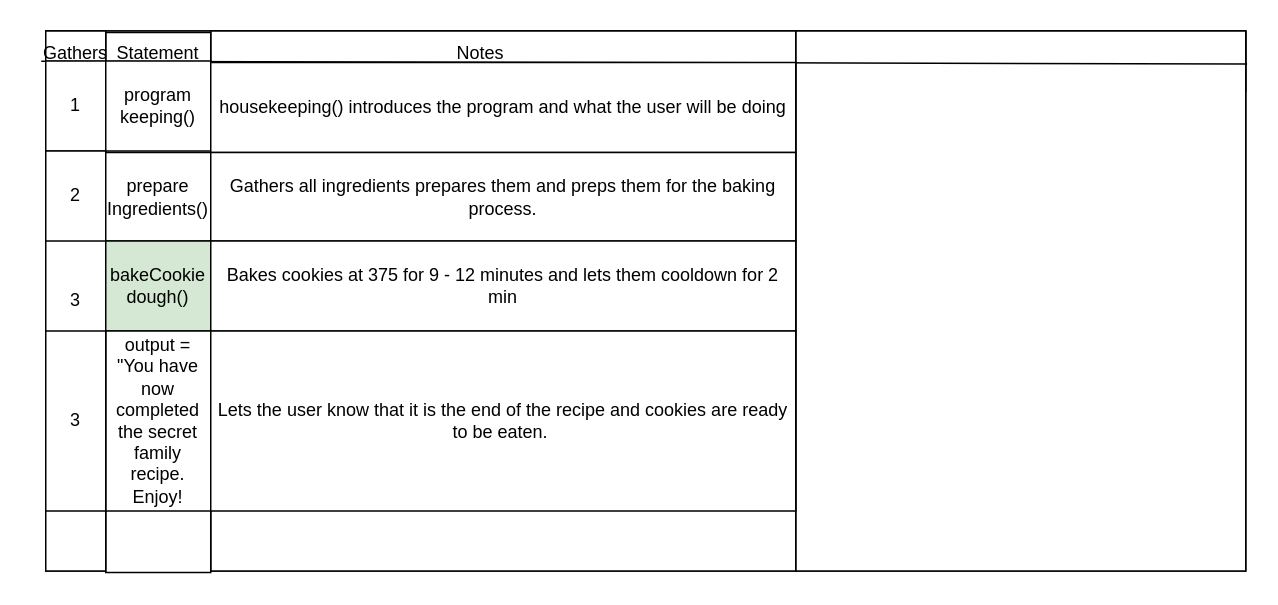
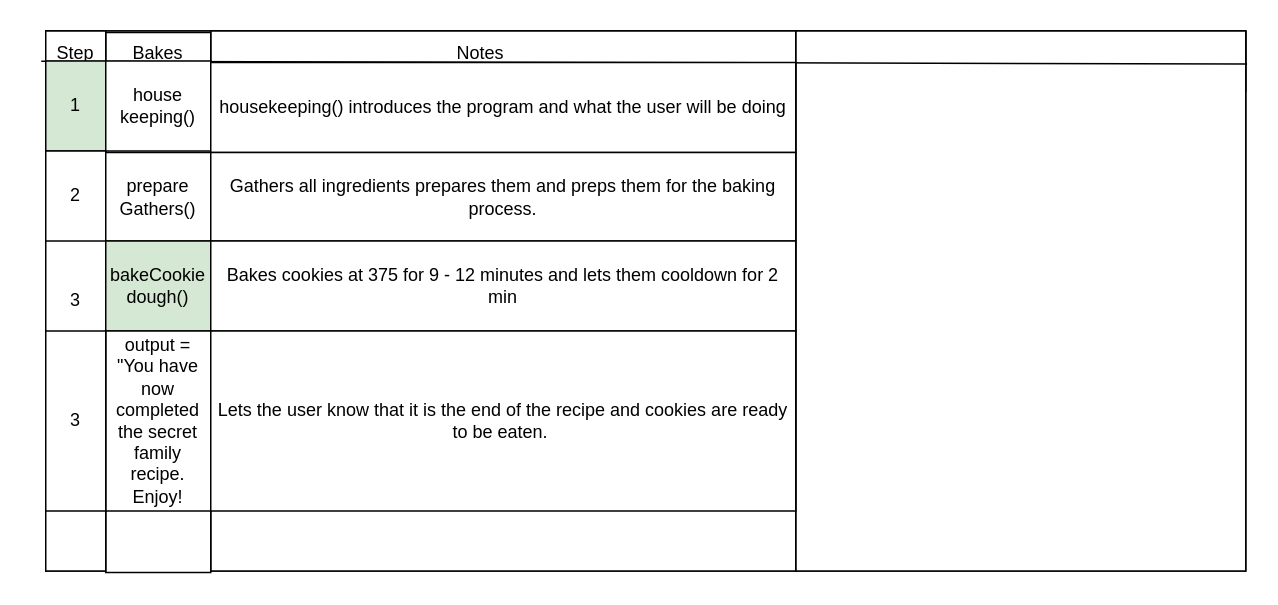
node "Gathers": label "Gathers" -> "Step"
node "Statement": label "Statement" -> "Bakes"
node "1": fillcolor #ffffff -> #d5e8d4
node "program keeping()": label "program keeping()" -> "house keeping()"
node "prepare Ingredients()": label "prepare Ingredients()" -> "prepare Gathers()"
